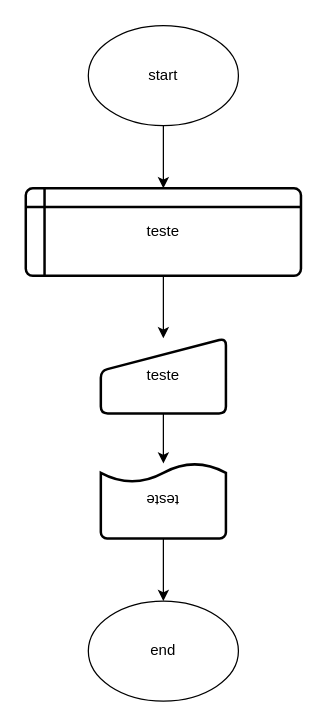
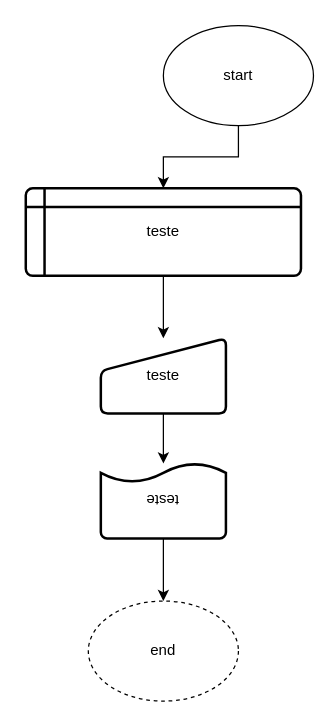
node "start": moved (163, 76) -> (238, 76)
node "end": style solid -> dashed
